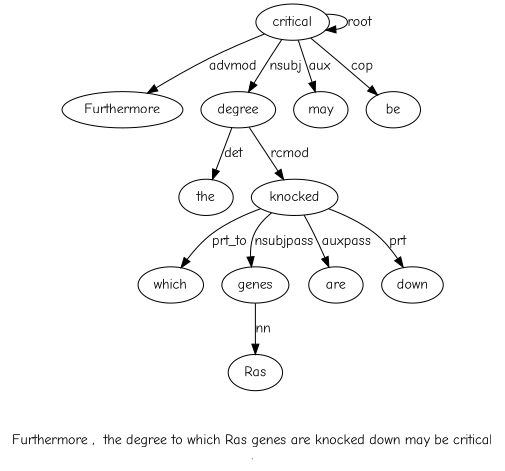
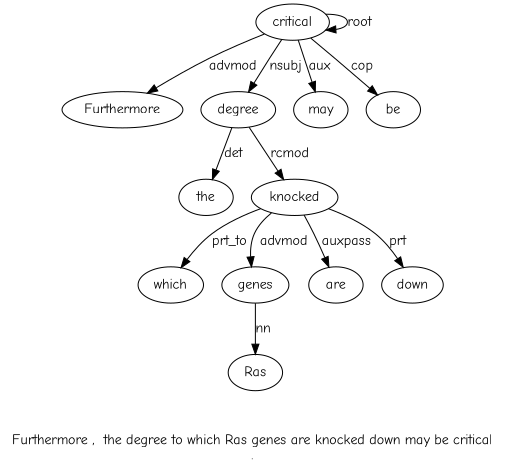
edge "knocked" -> "genes": label "nsubjpass" -> "advmod"
